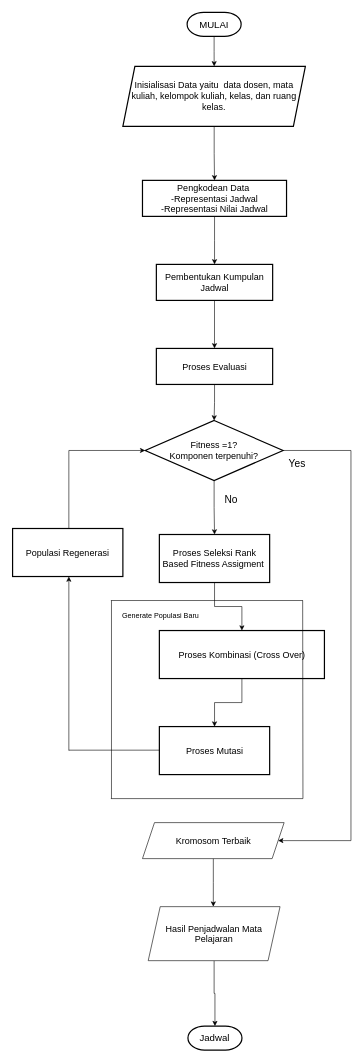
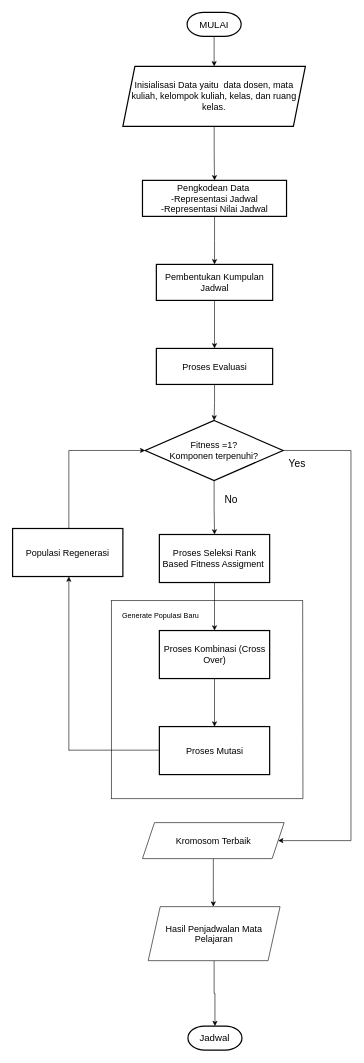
node "Proses Kombinasi (Cross Over)": size 165x48 -> 110x48
